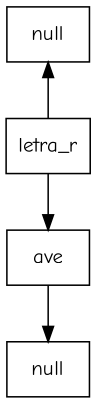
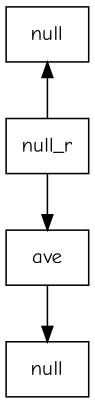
node "letra_r": label "letra_r" -> "null_r"
